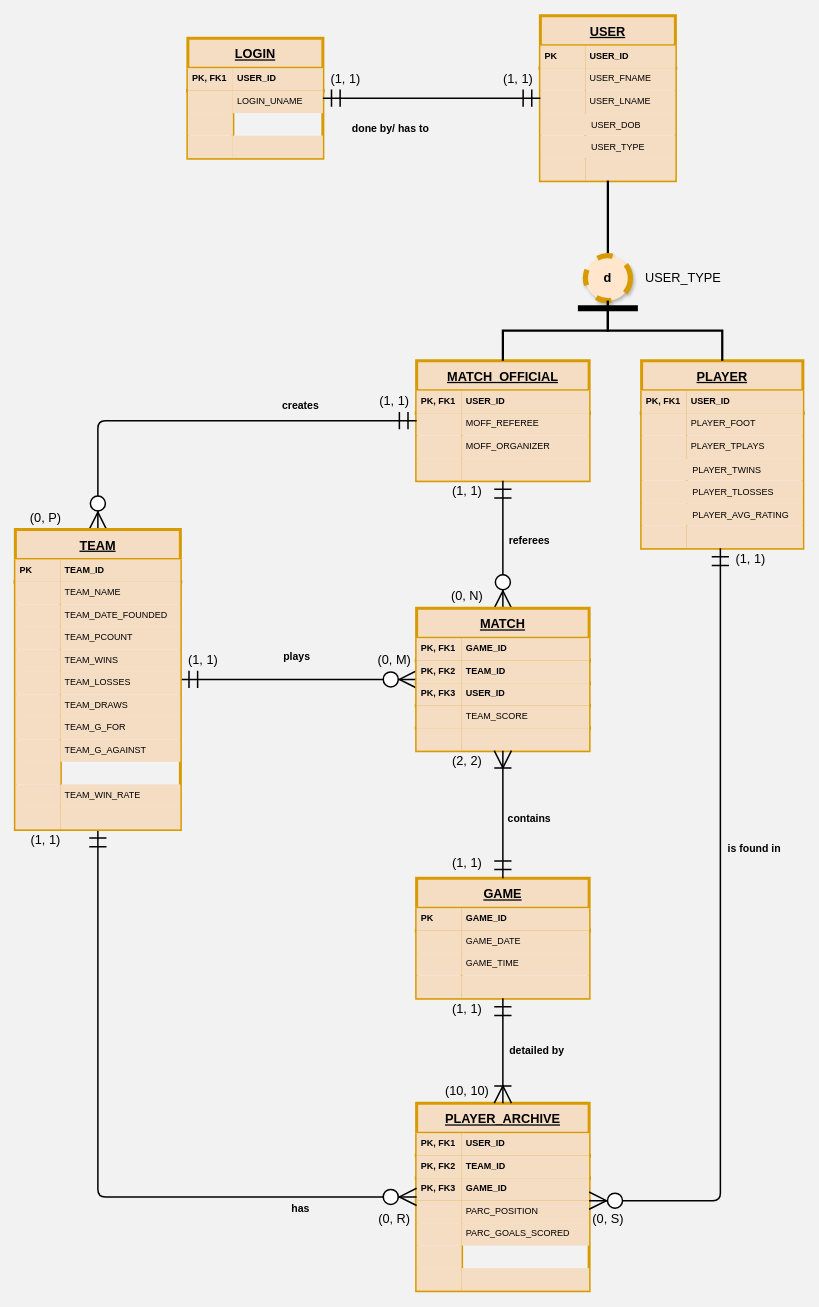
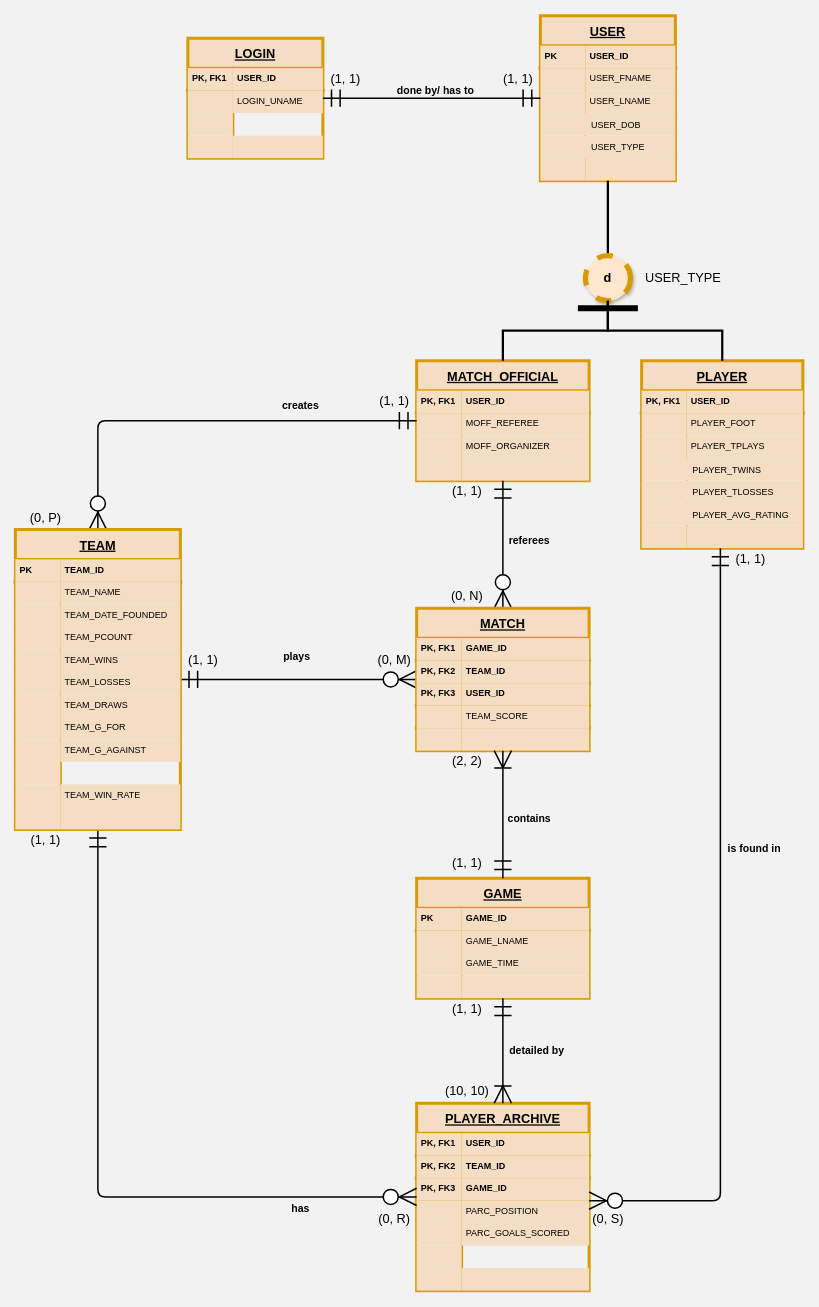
node "done by/ has to": moved (390, 128) -> (435, 90)
node "GAME_DATE": label "GAME_DATE" -> "GAME_LNAME"
